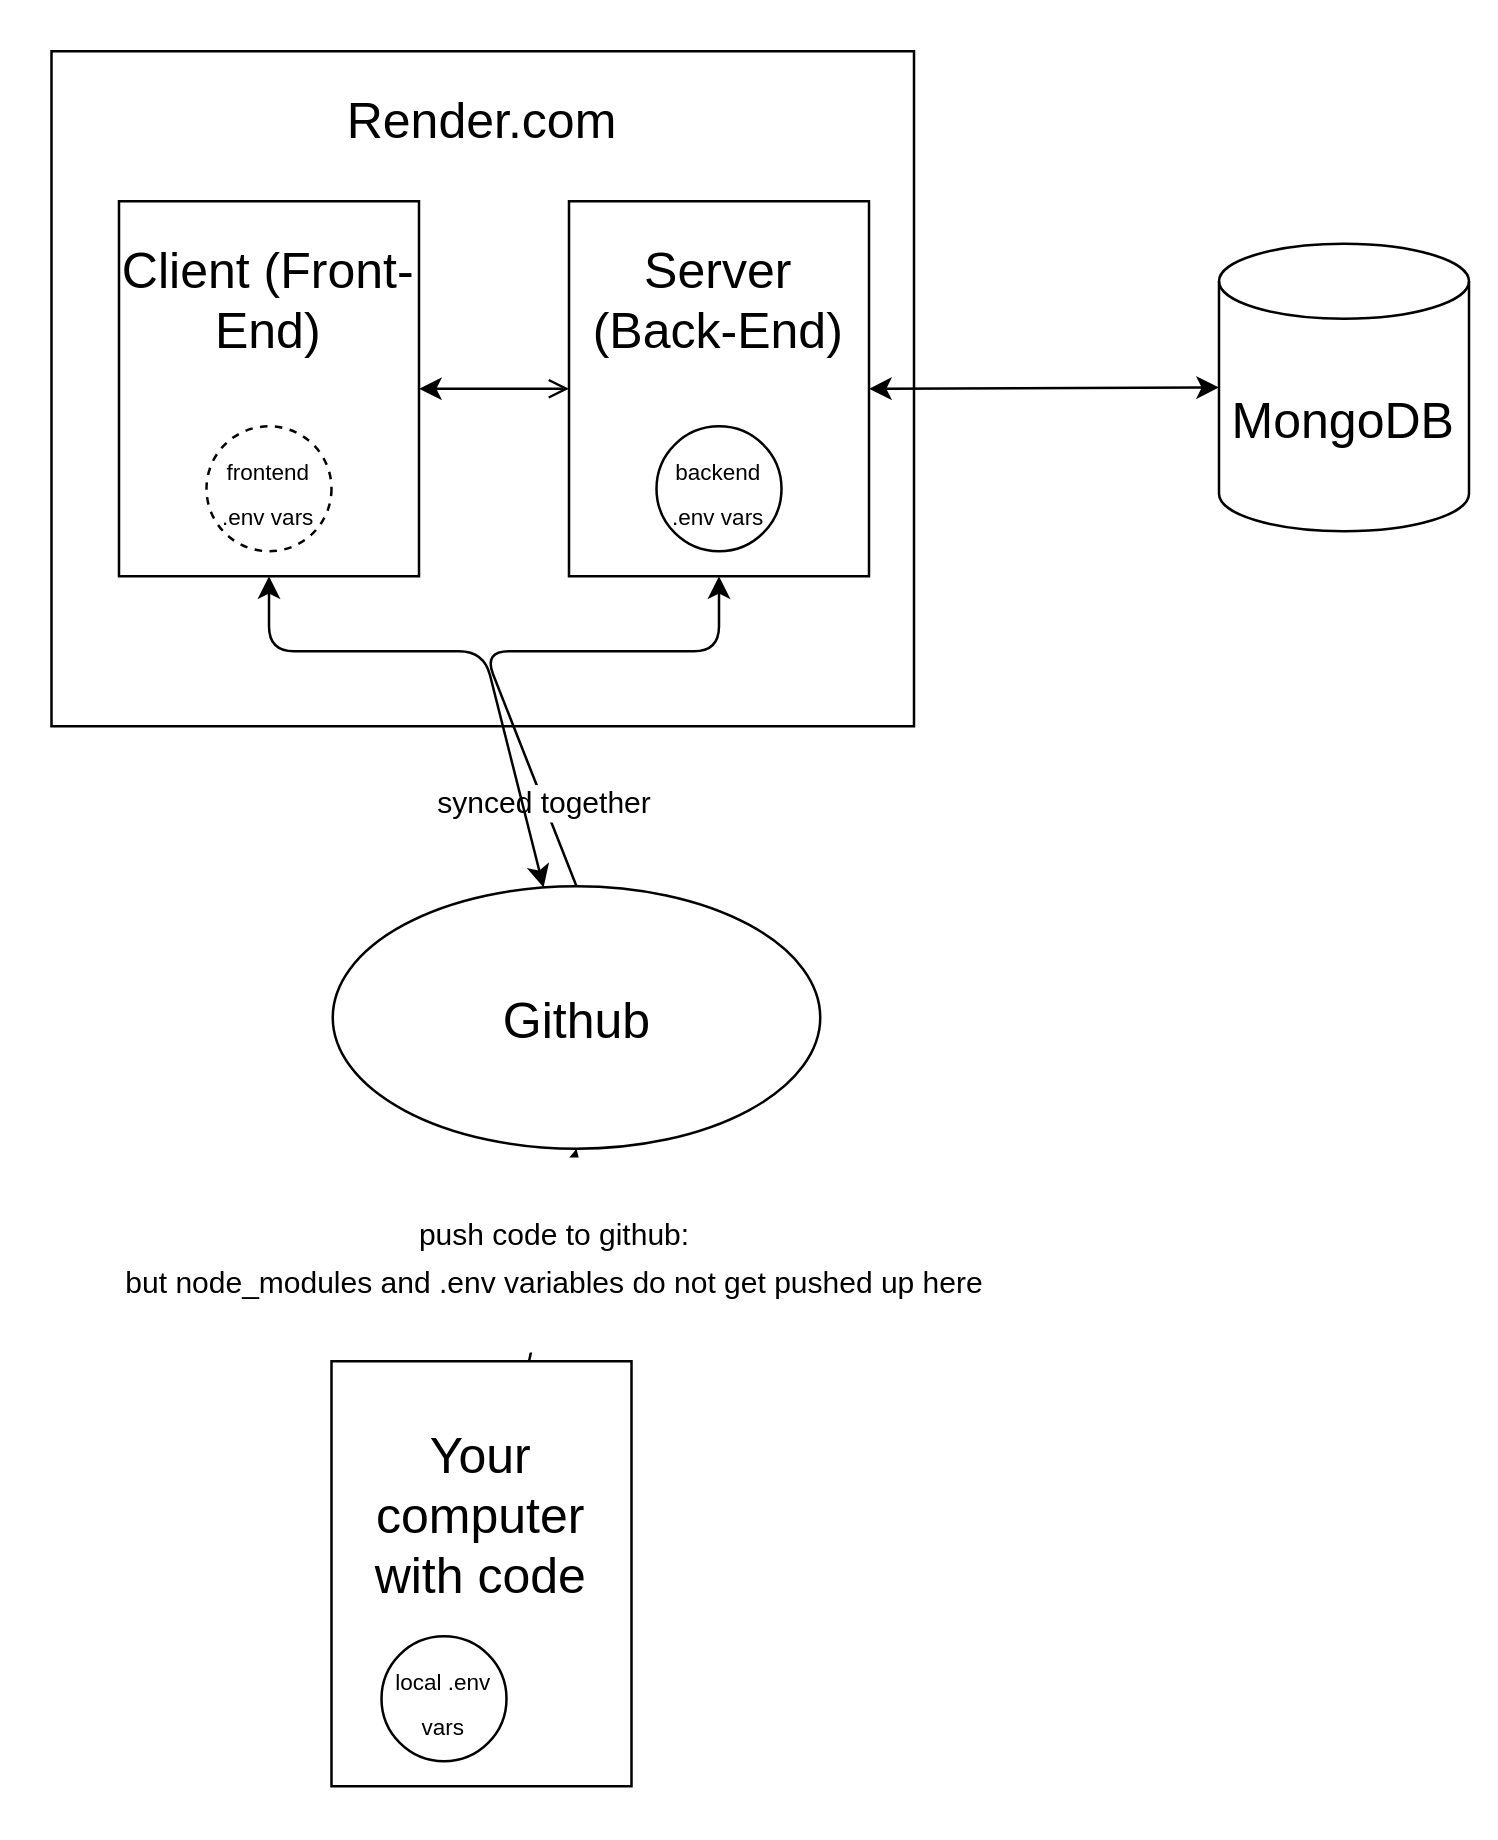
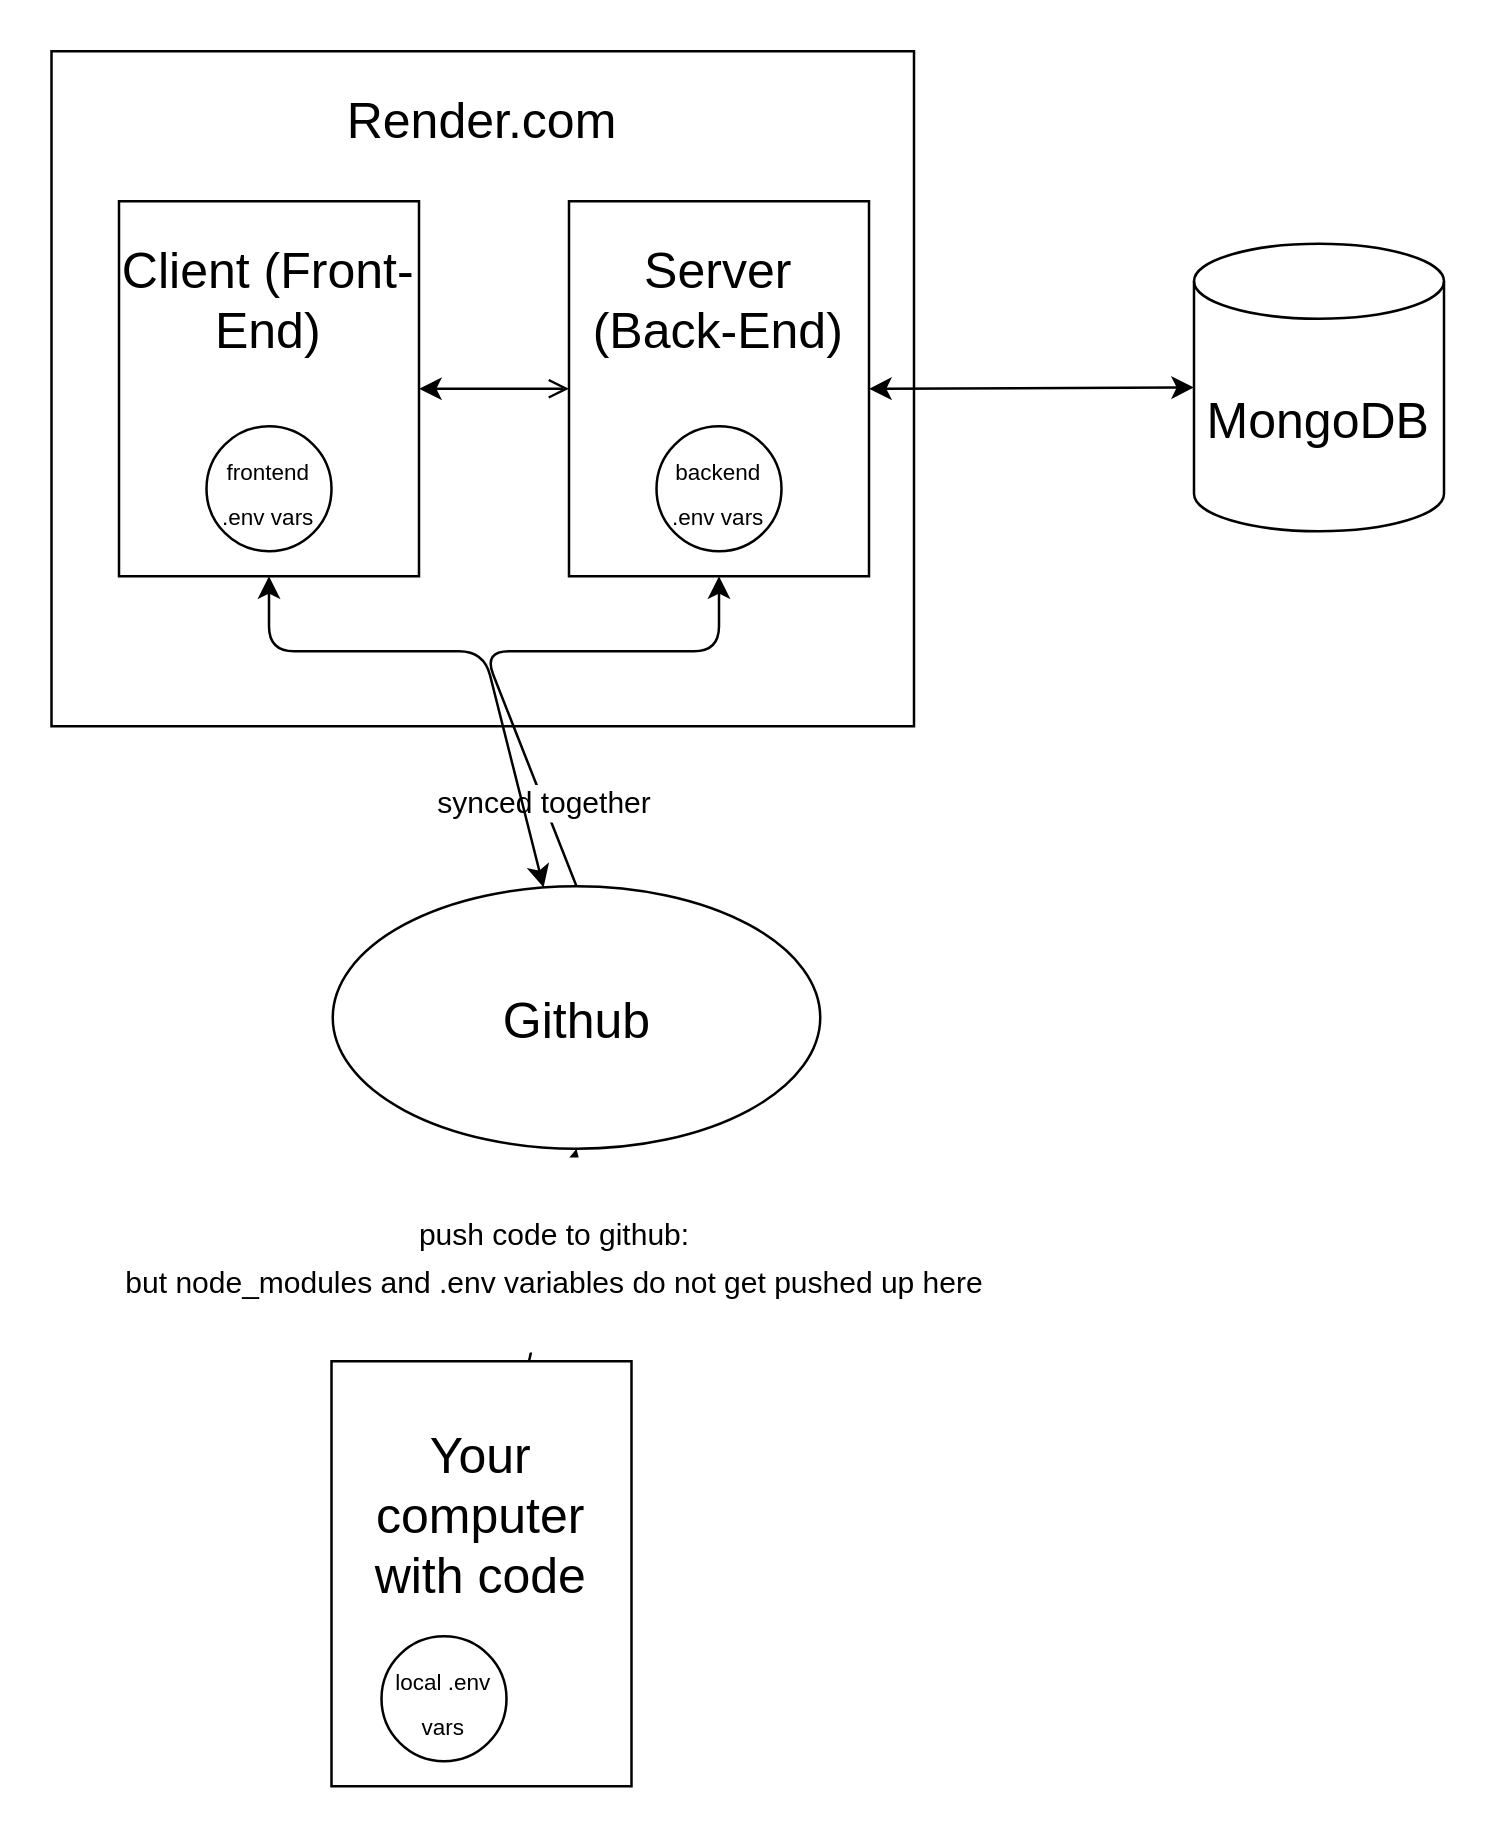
node "MongoDB": moved (1344, 388) -> (1319, 388)
node "frontend .env vars": style dashed -> solid
